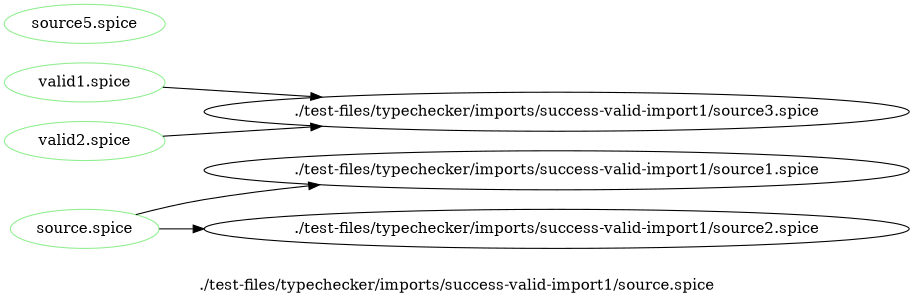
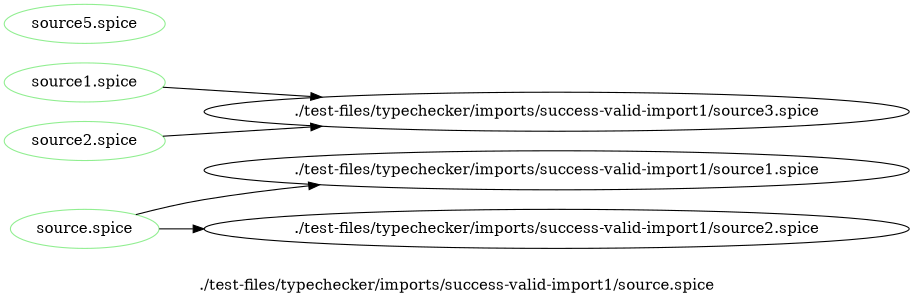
node "valid1.spice": label "valid1.spice" -> "source1.spice"
node "valid2.spice": label "valid2.spice" -> "source2.spice"
